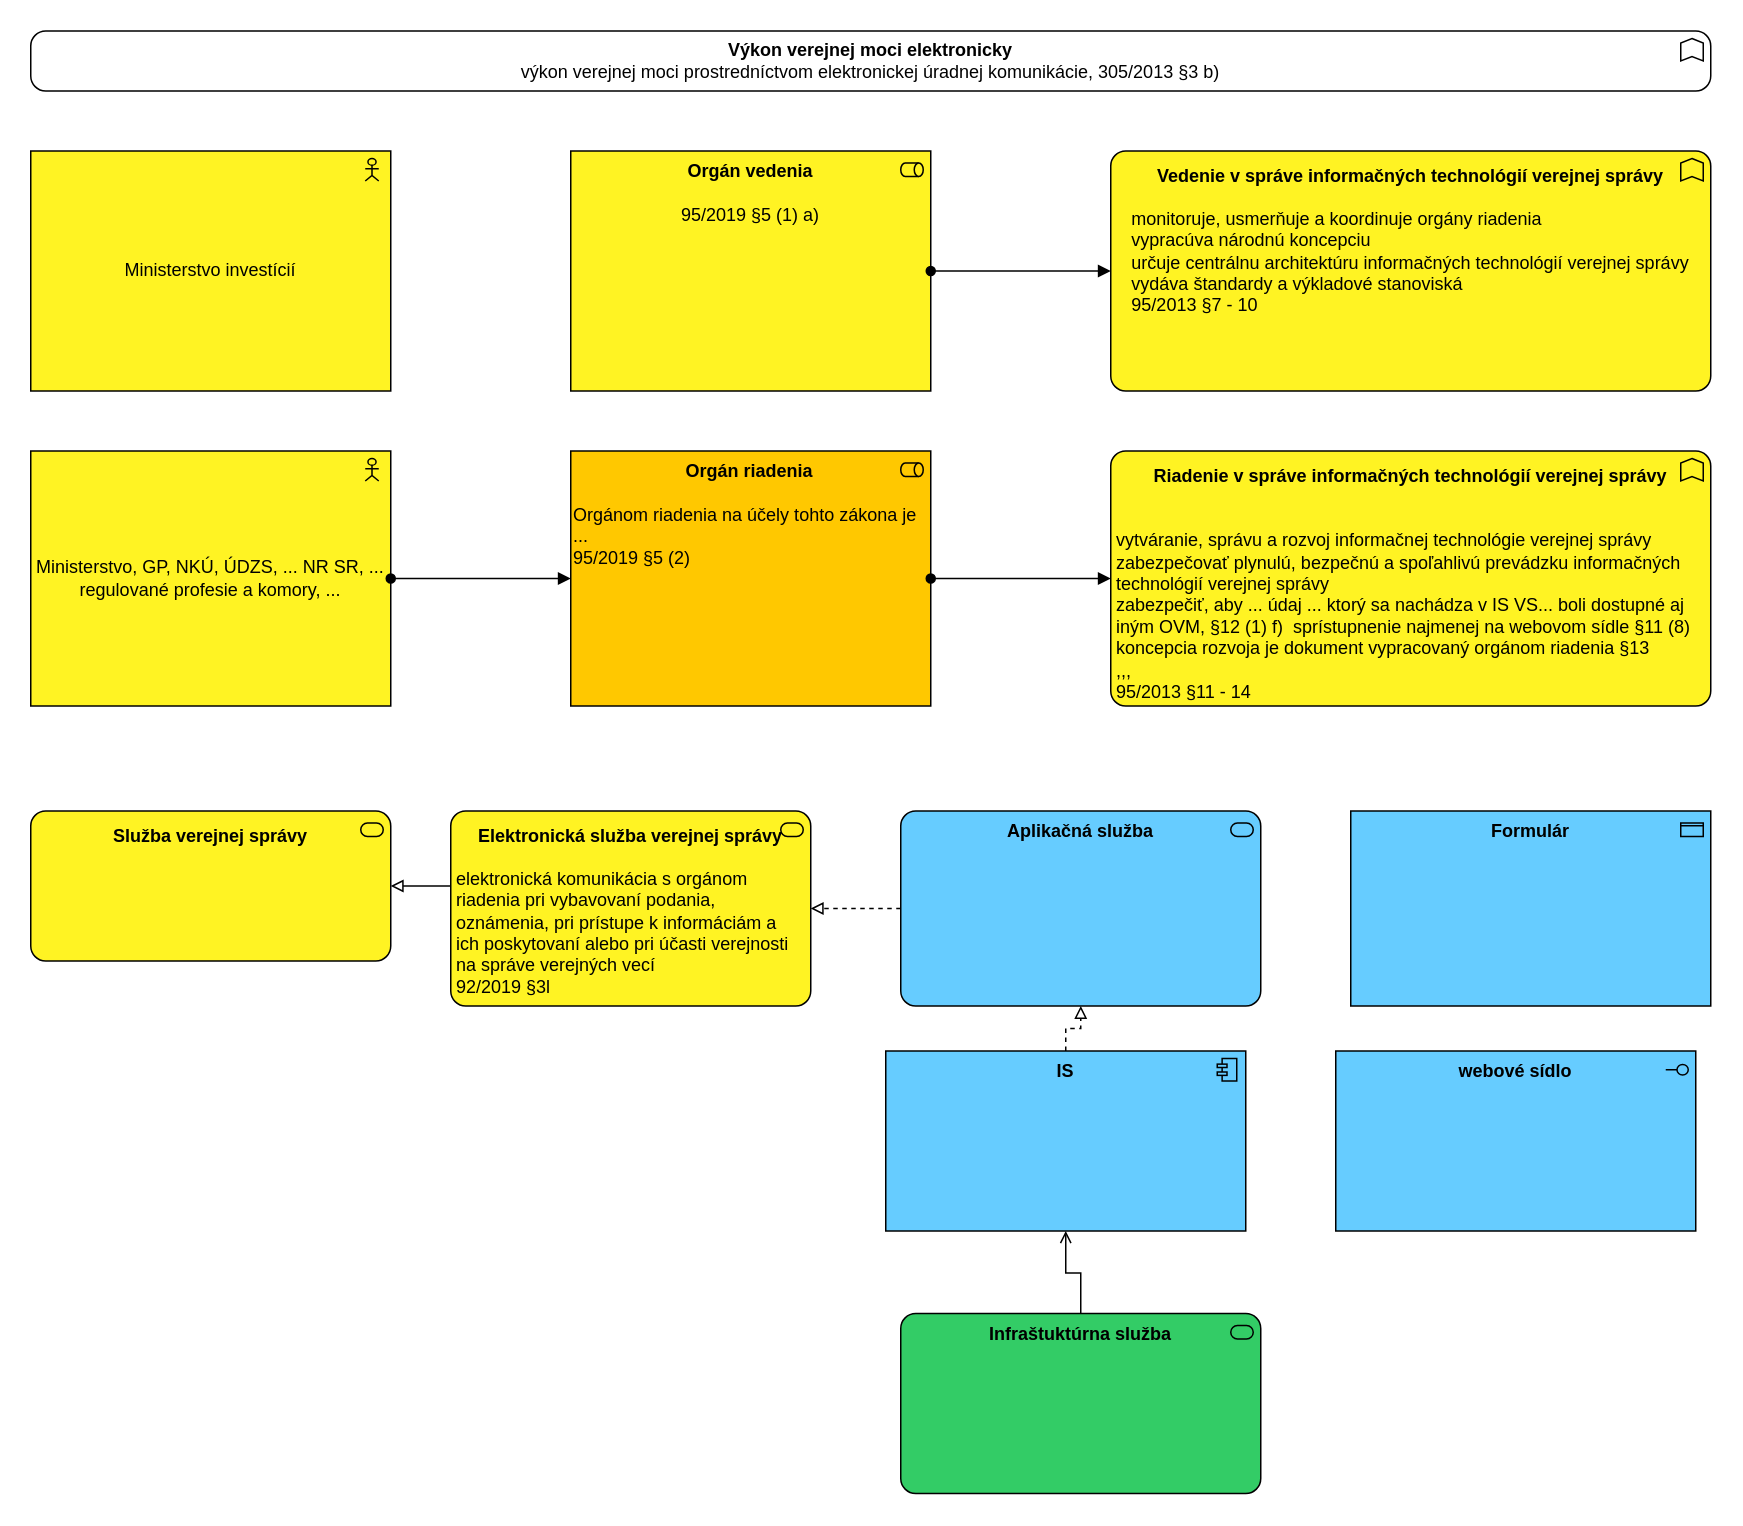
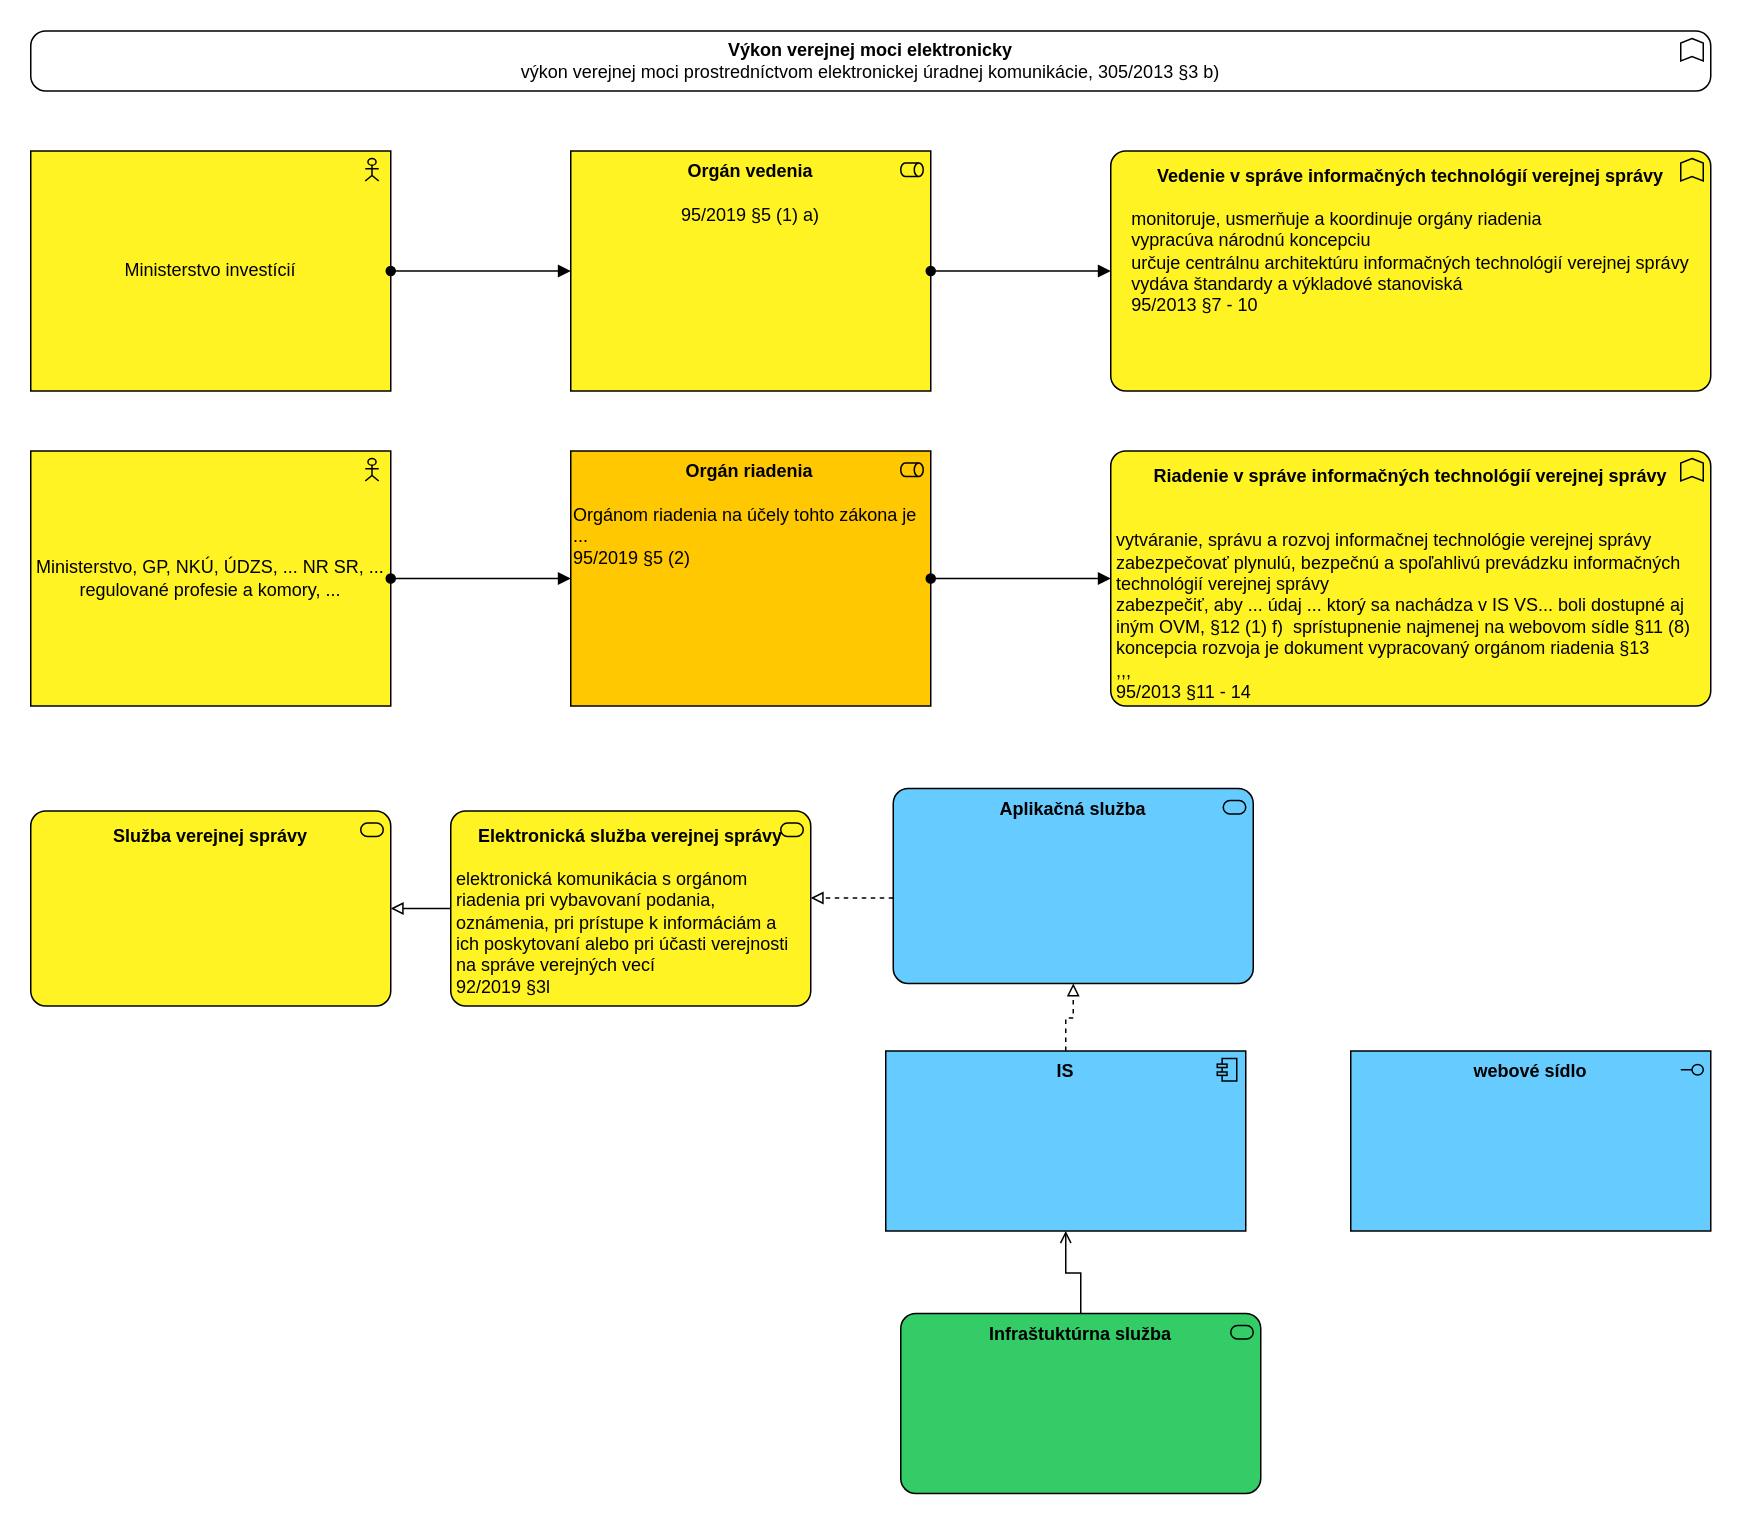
edge "Ministerstvo investícií" -- "Orgán vedenia 95/2019 §5 (1) a)": added
node "Služba verejnej správy": size 360x150 -> 360x195
node "Aplikačná služba": moved (1081, 908) -> (1073, 886)
node "Formulár": removed
node "webové sídlo": moved (1516, 1141) -> (1531, 1141)
